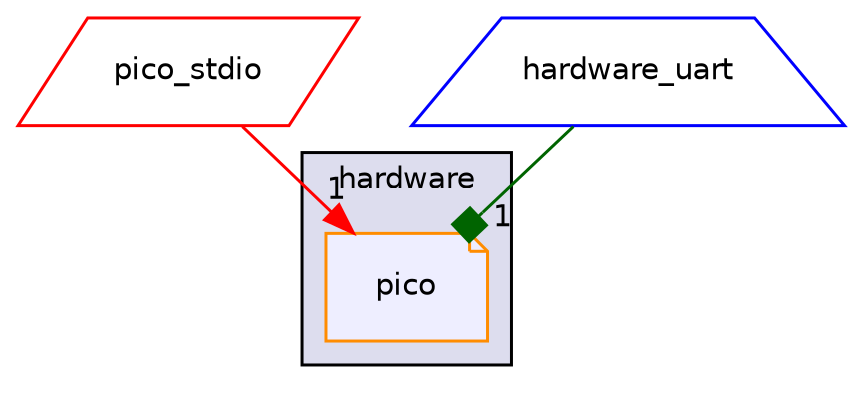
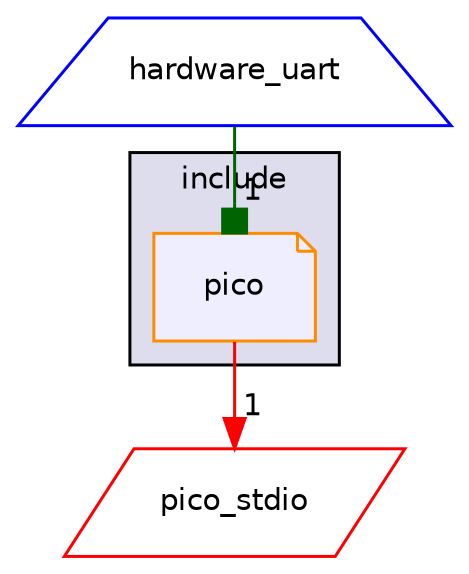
edge "pico_stdio" -> "pico": reversed
cluster "hardware": label "hardware" -> "include"
